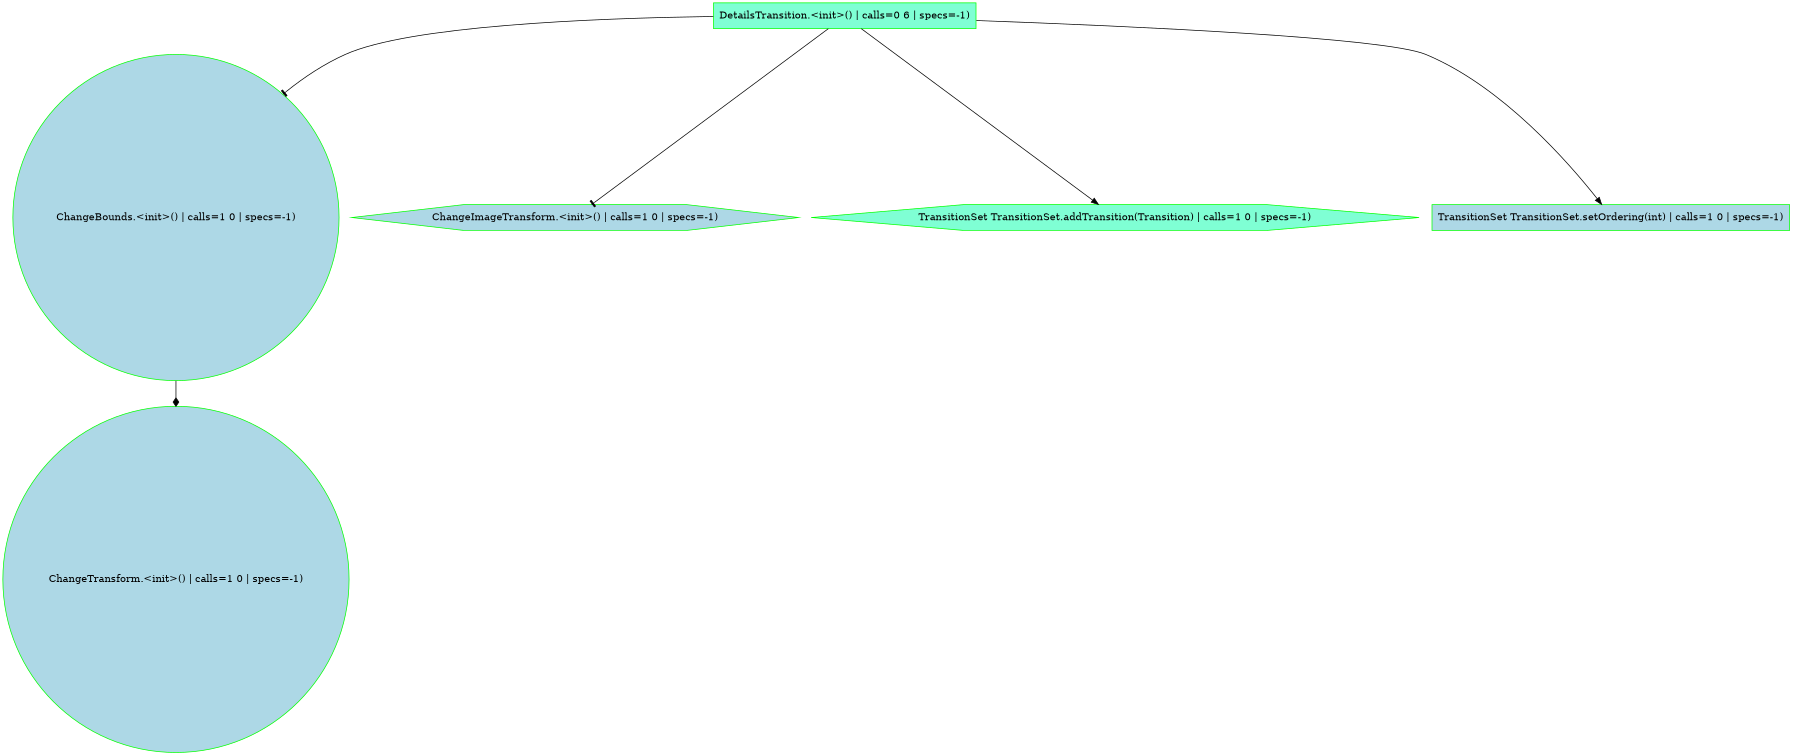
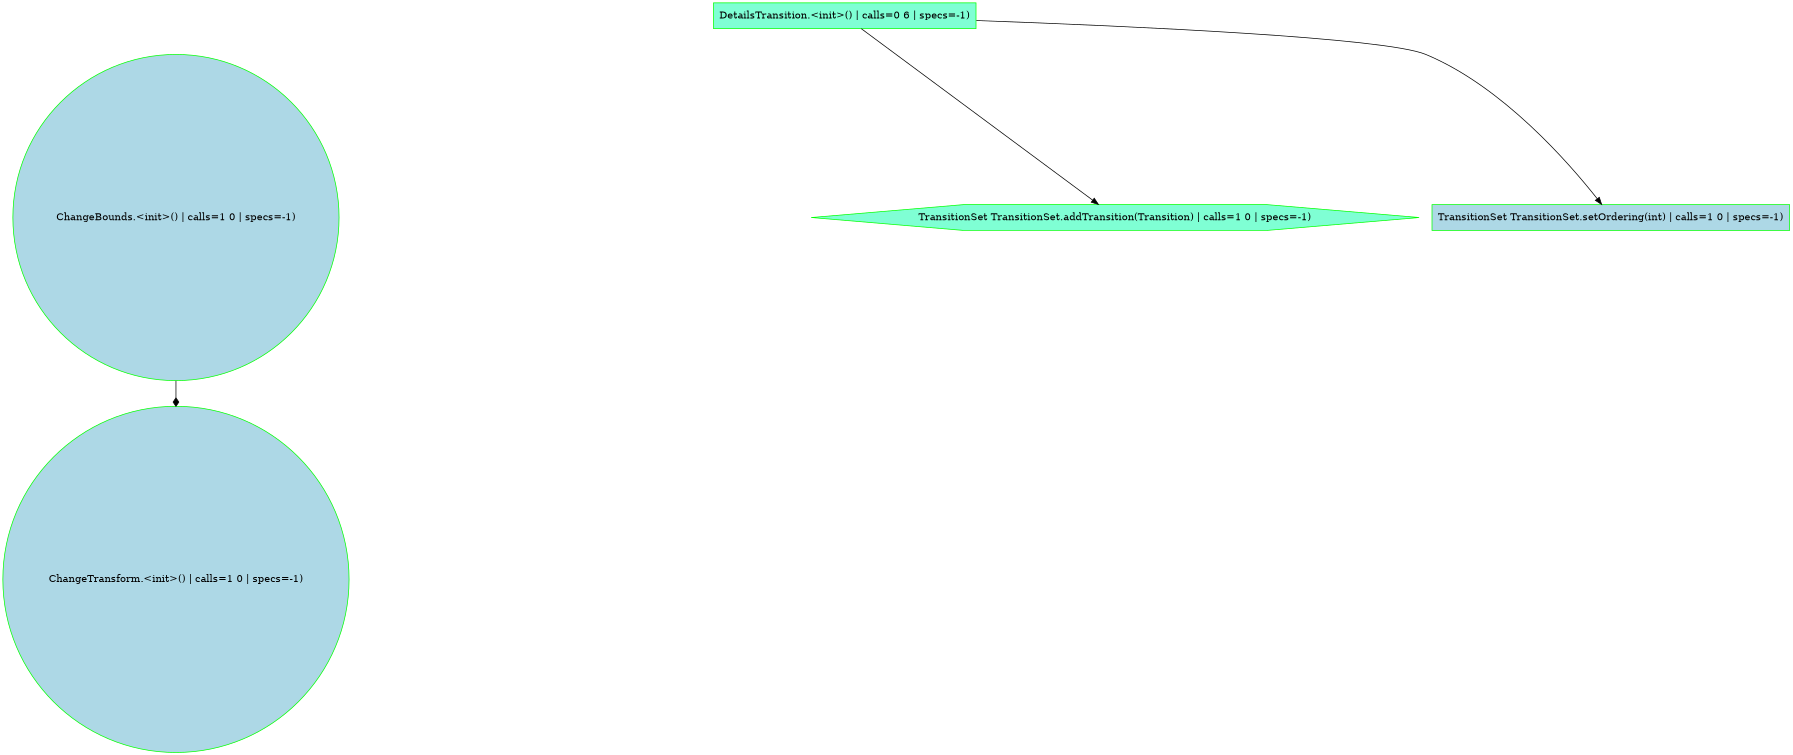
edge "DetailsTransition.<init>() | calls=0 6 | specs=-1)" -> "ChangeBounds.<init>() | calls=1 0 | specs=-1)": removed
node "ChangeImageTransform.<init>() | calls=1 0 | specs=-1)": removed
